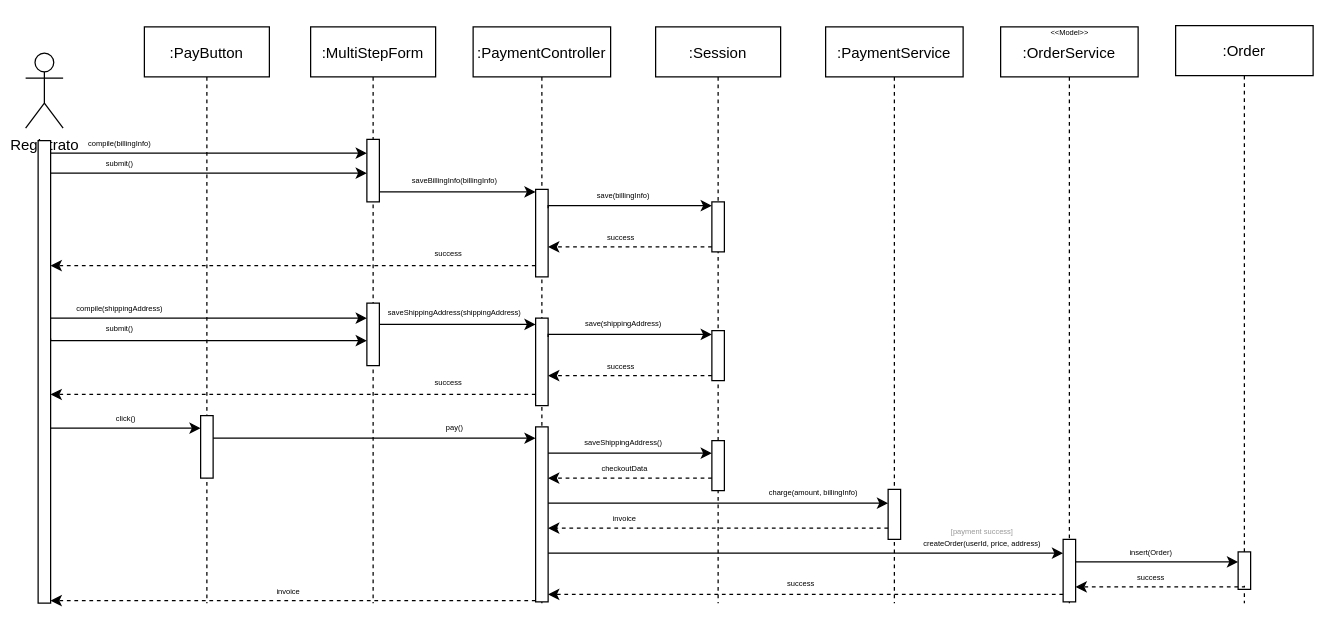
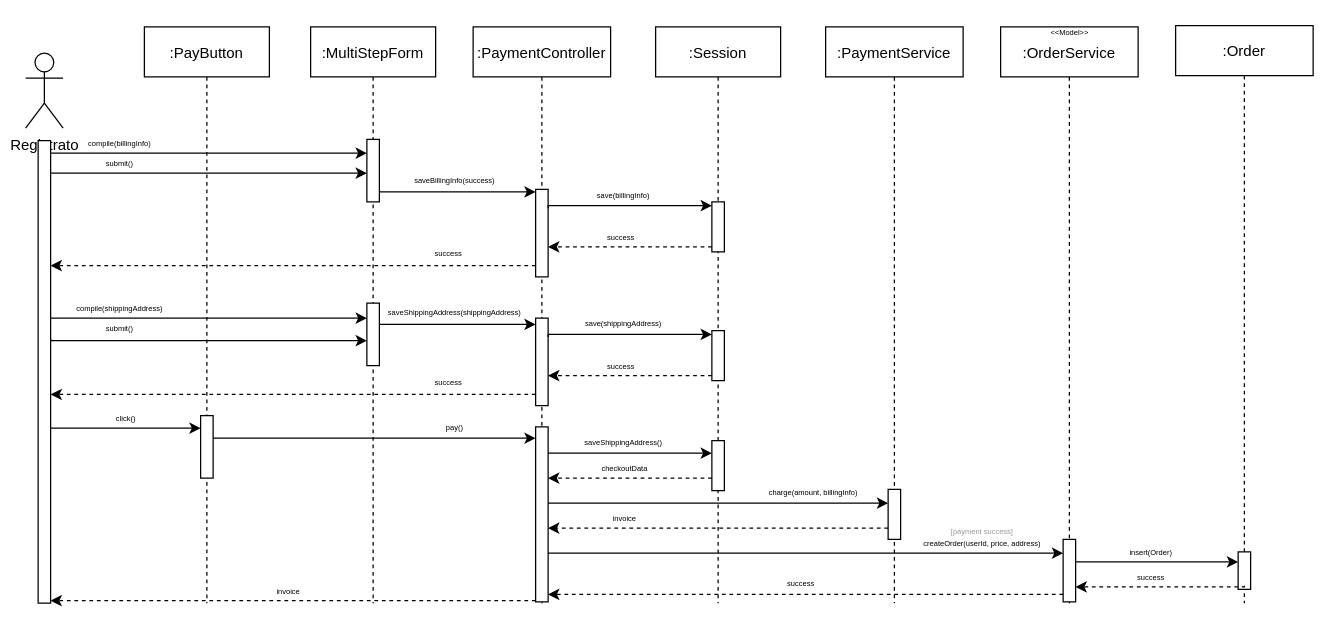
node "saveBillingInfo(billingInfo)": label "saveBillingInfo(billingInfo)" -> "saveBillingInfo(success)"
